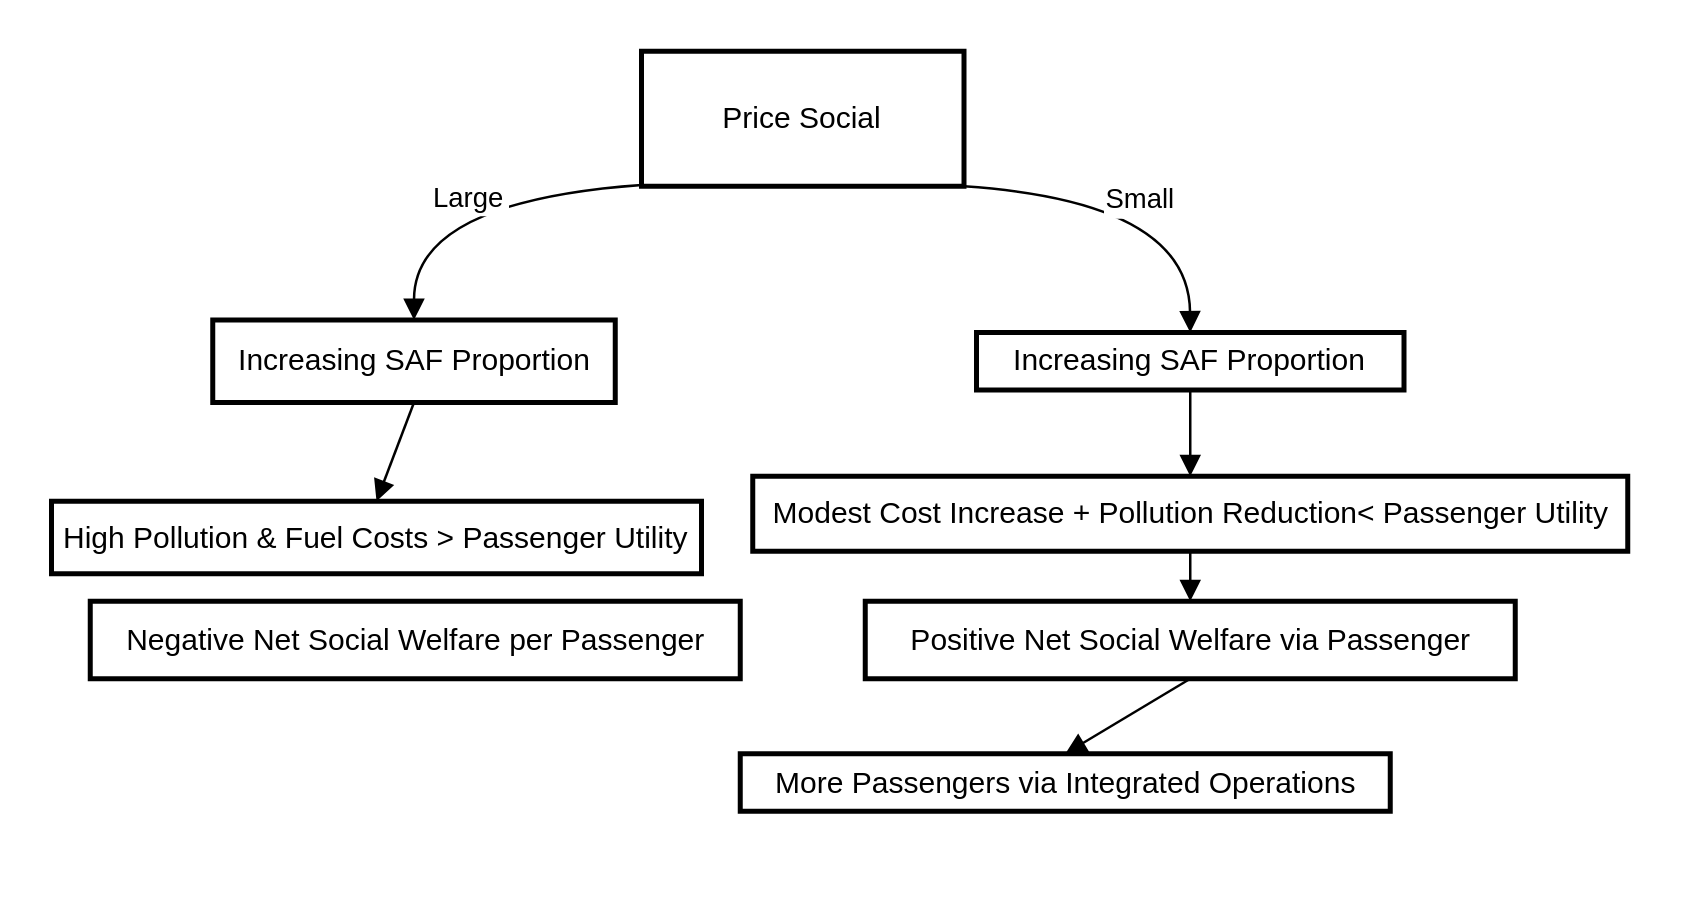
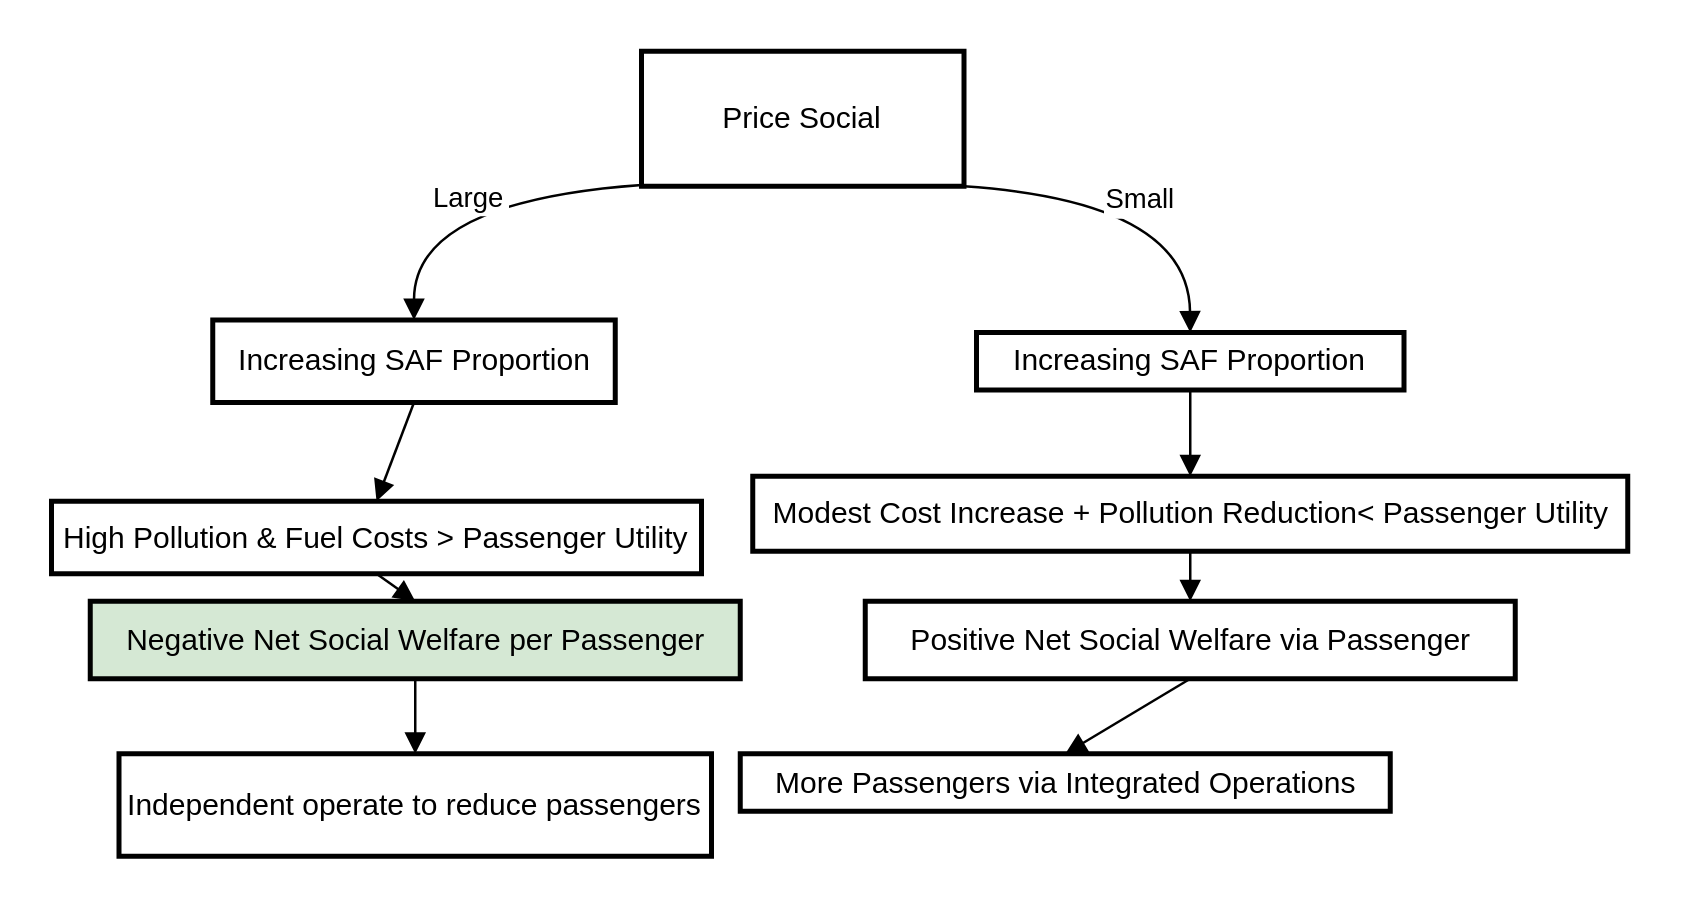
edge "High Pollution & Fuel Costs > Passenger Utility" -> "Negative Net Social Welfare per Passenger": added
node "Negative Net Social Welfare per Passenger": fillcolor #ffffff -> #d5e8d4
edge "Negative Net Social Welfare per Passenger" -> "Independent operate to reduce passengers": added
node "Independent operate to reduce passengers": added
